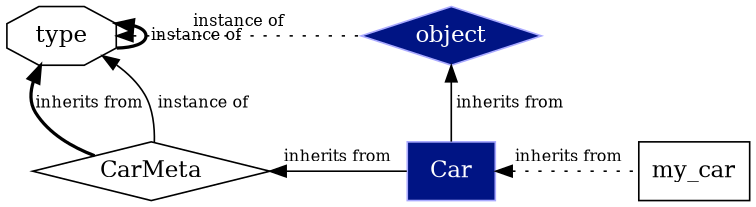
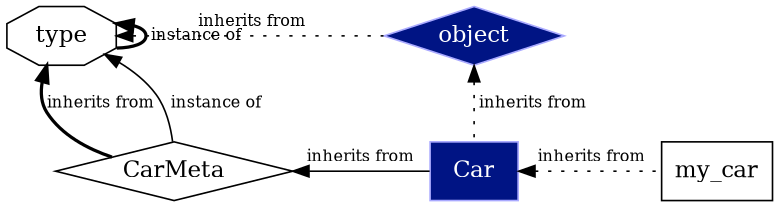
edge "object" -> "type": label "instance of" -> " inherits from"
edge "Car" -> "object": style solid -> dotted
